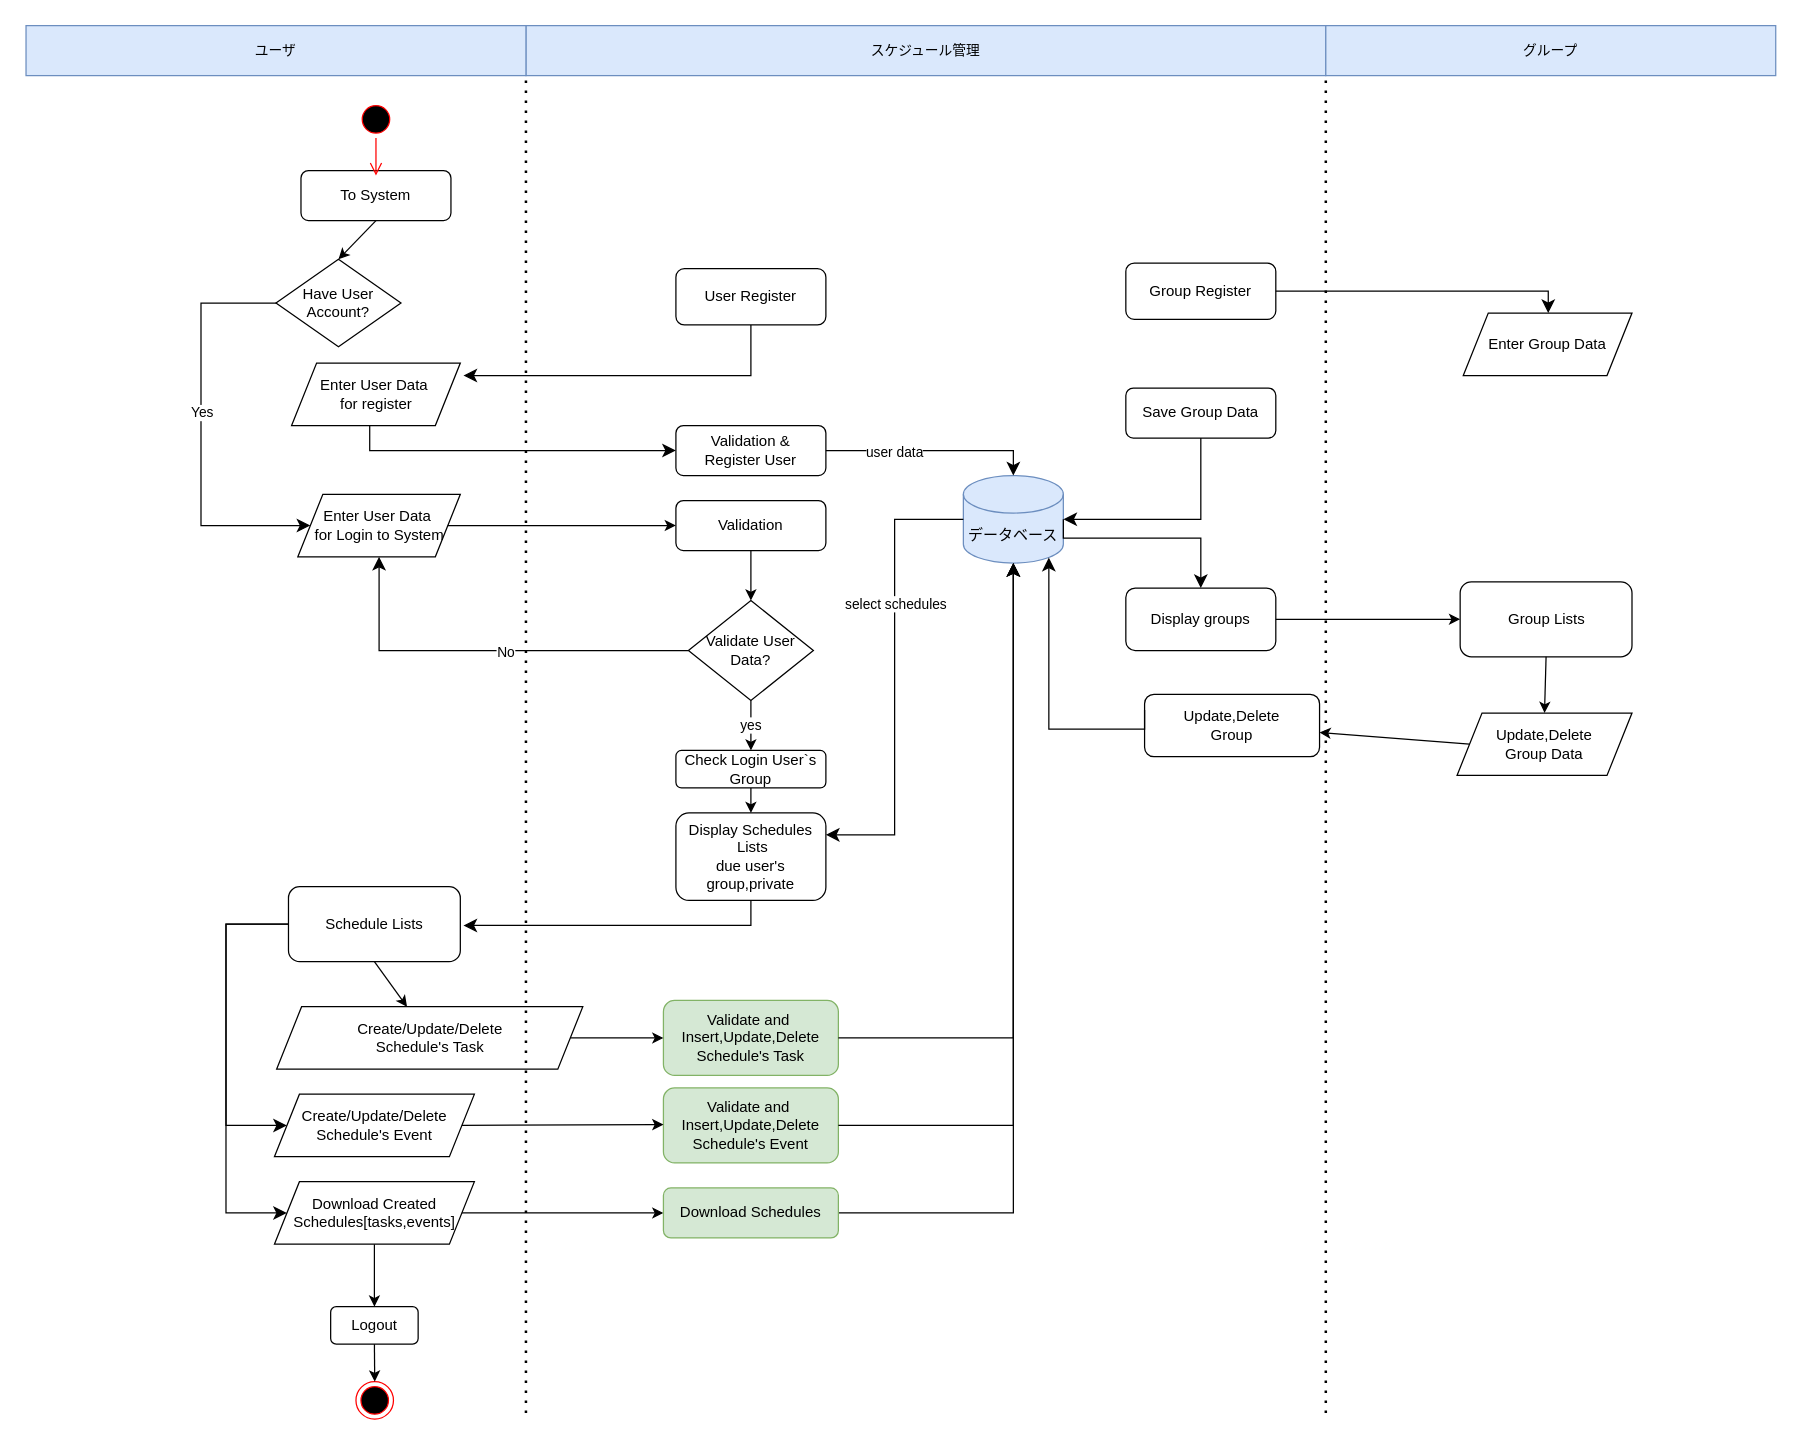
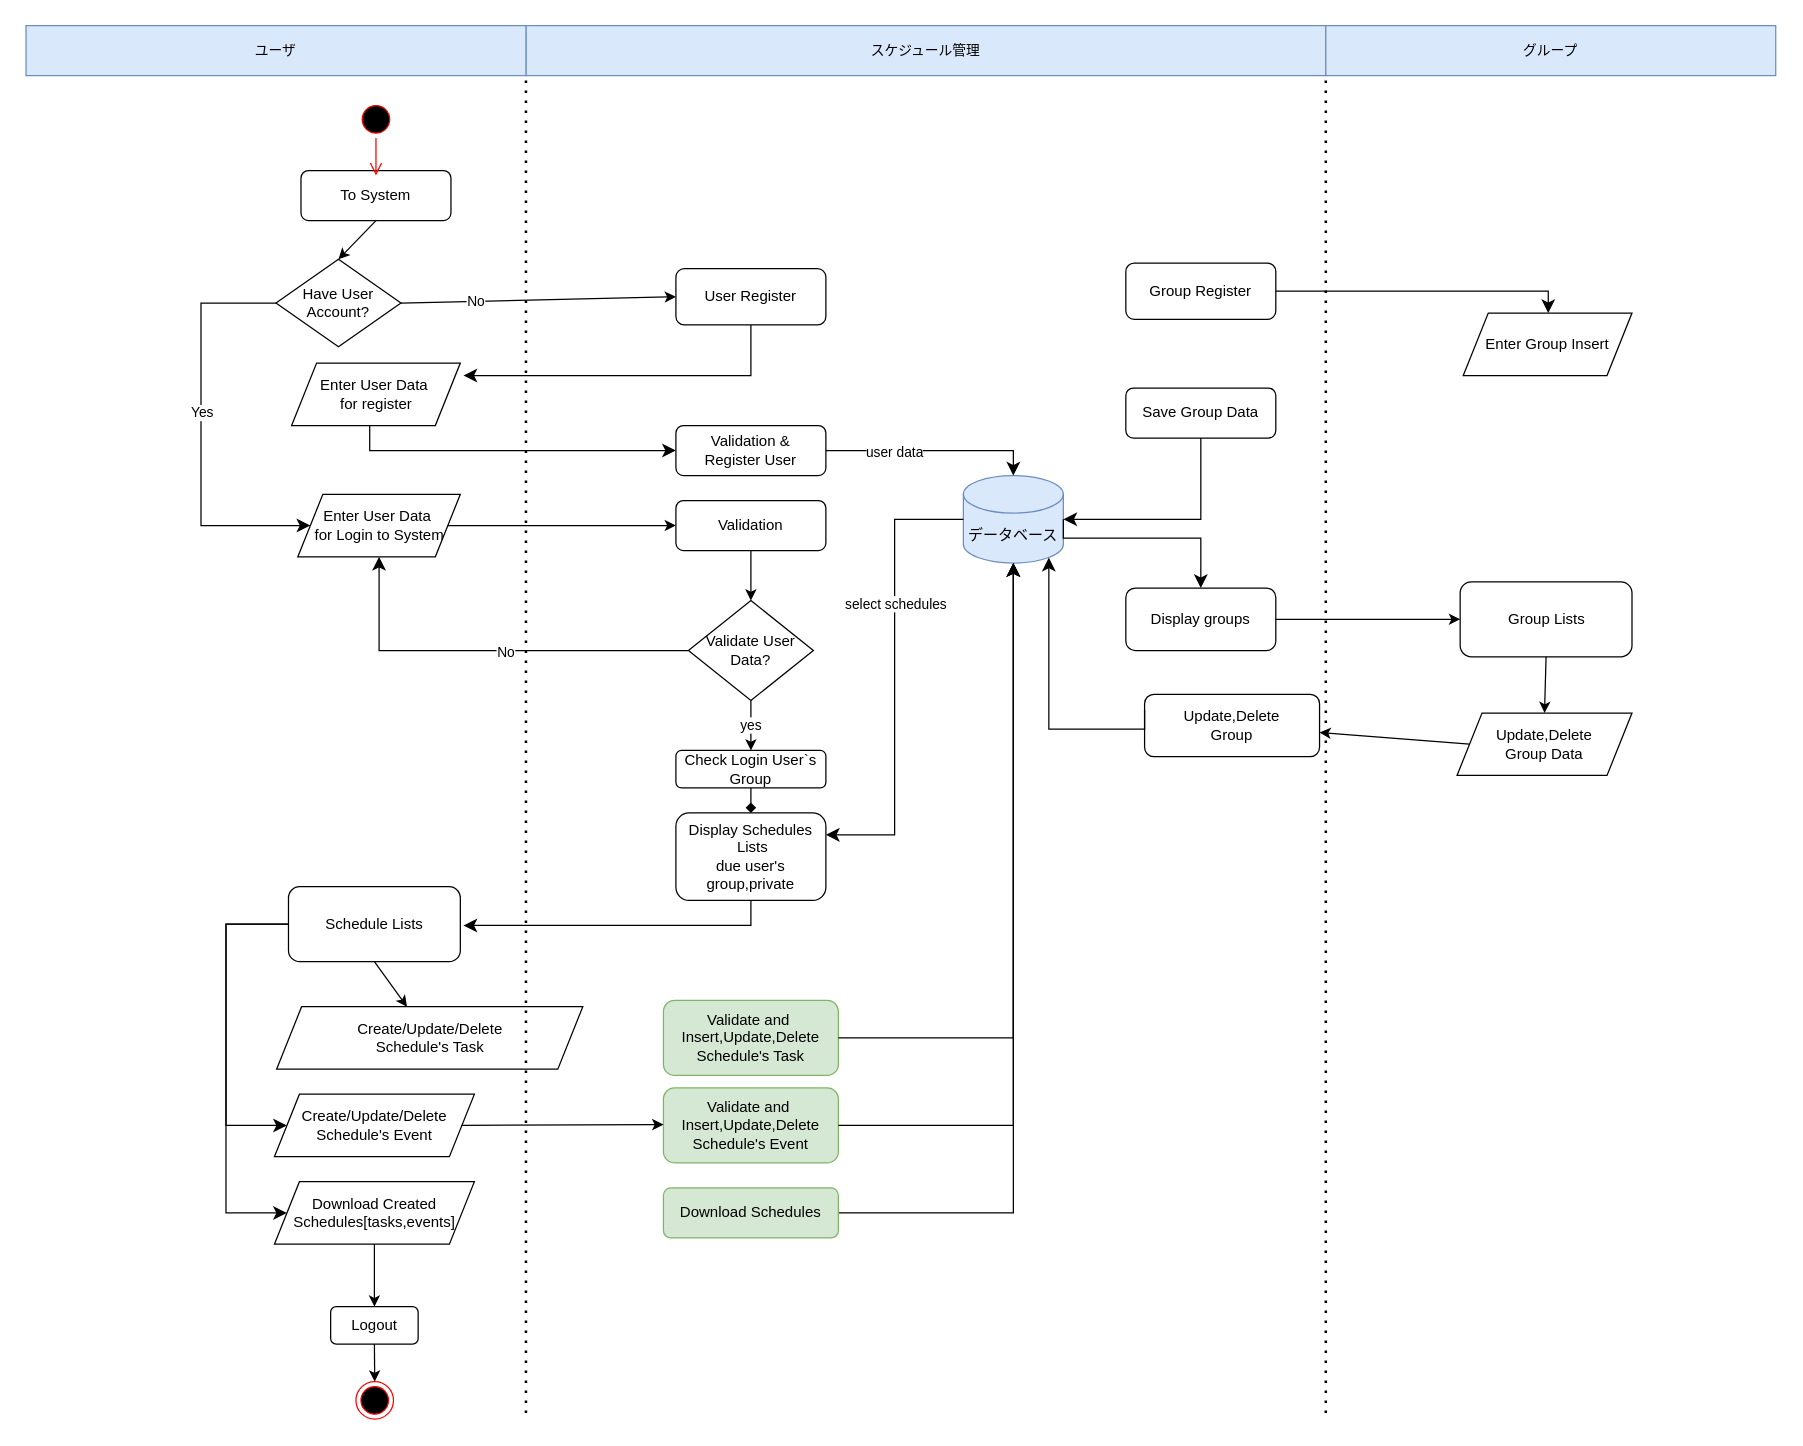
edge "Have User Account?" -> "User Register": added, label "No"
node "Enter Group Data": label "Enter Group Data" -> "Enter Group Insert"
edge "Check Login User`s Group" -> "Display Schedules Lists due user's group,private": arrowhead classic -> diamond
edge "Create/Update/Delete Schedule's Task" -> "Validate and Insert,Update,Delete Schedule's Task": removed
edge "Download Created Schedules[tasks,events]" -> "Download Schedules": removed
